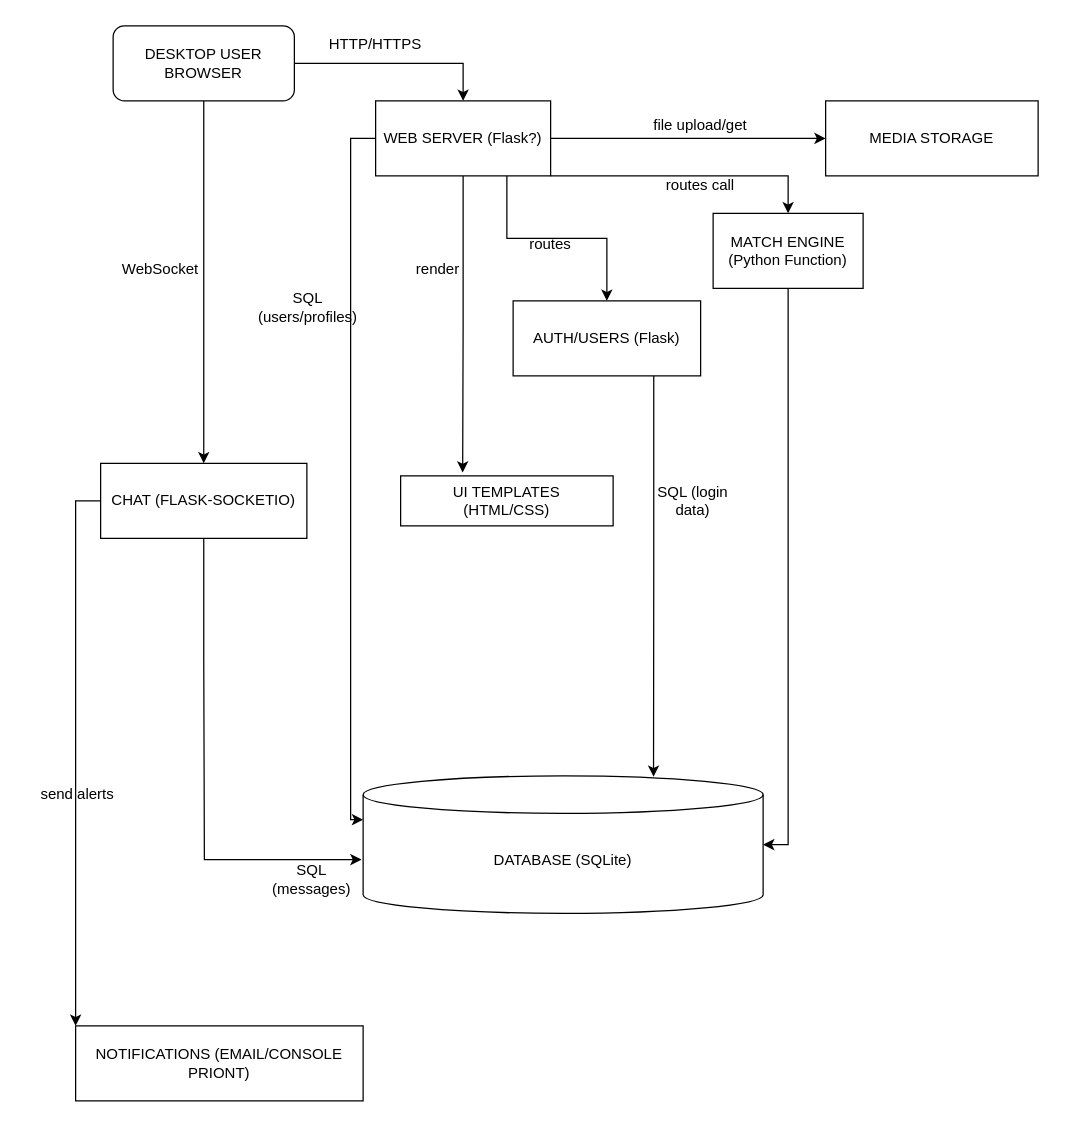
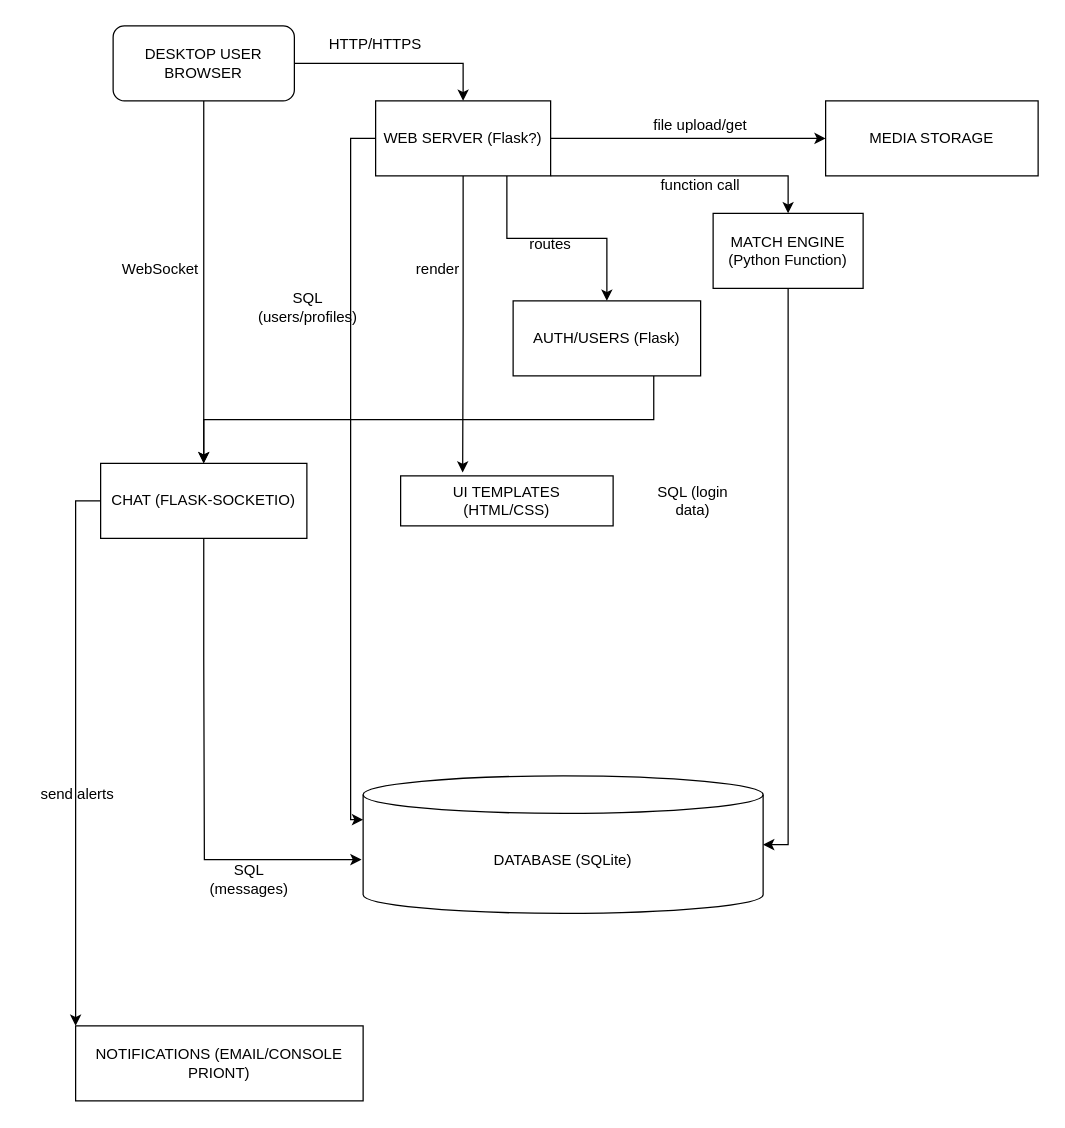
node "routes call": label "routes call" -> "function call"
edge "AUTH/USERS (Flask)" -> "DATABASE (SQLite)": now "AUTH/USERS (Flask)" -> "CHAT (FLASK-SOCKETIO)"
node "SQL (messages)": moved (312, 879) -> (249, 879)
